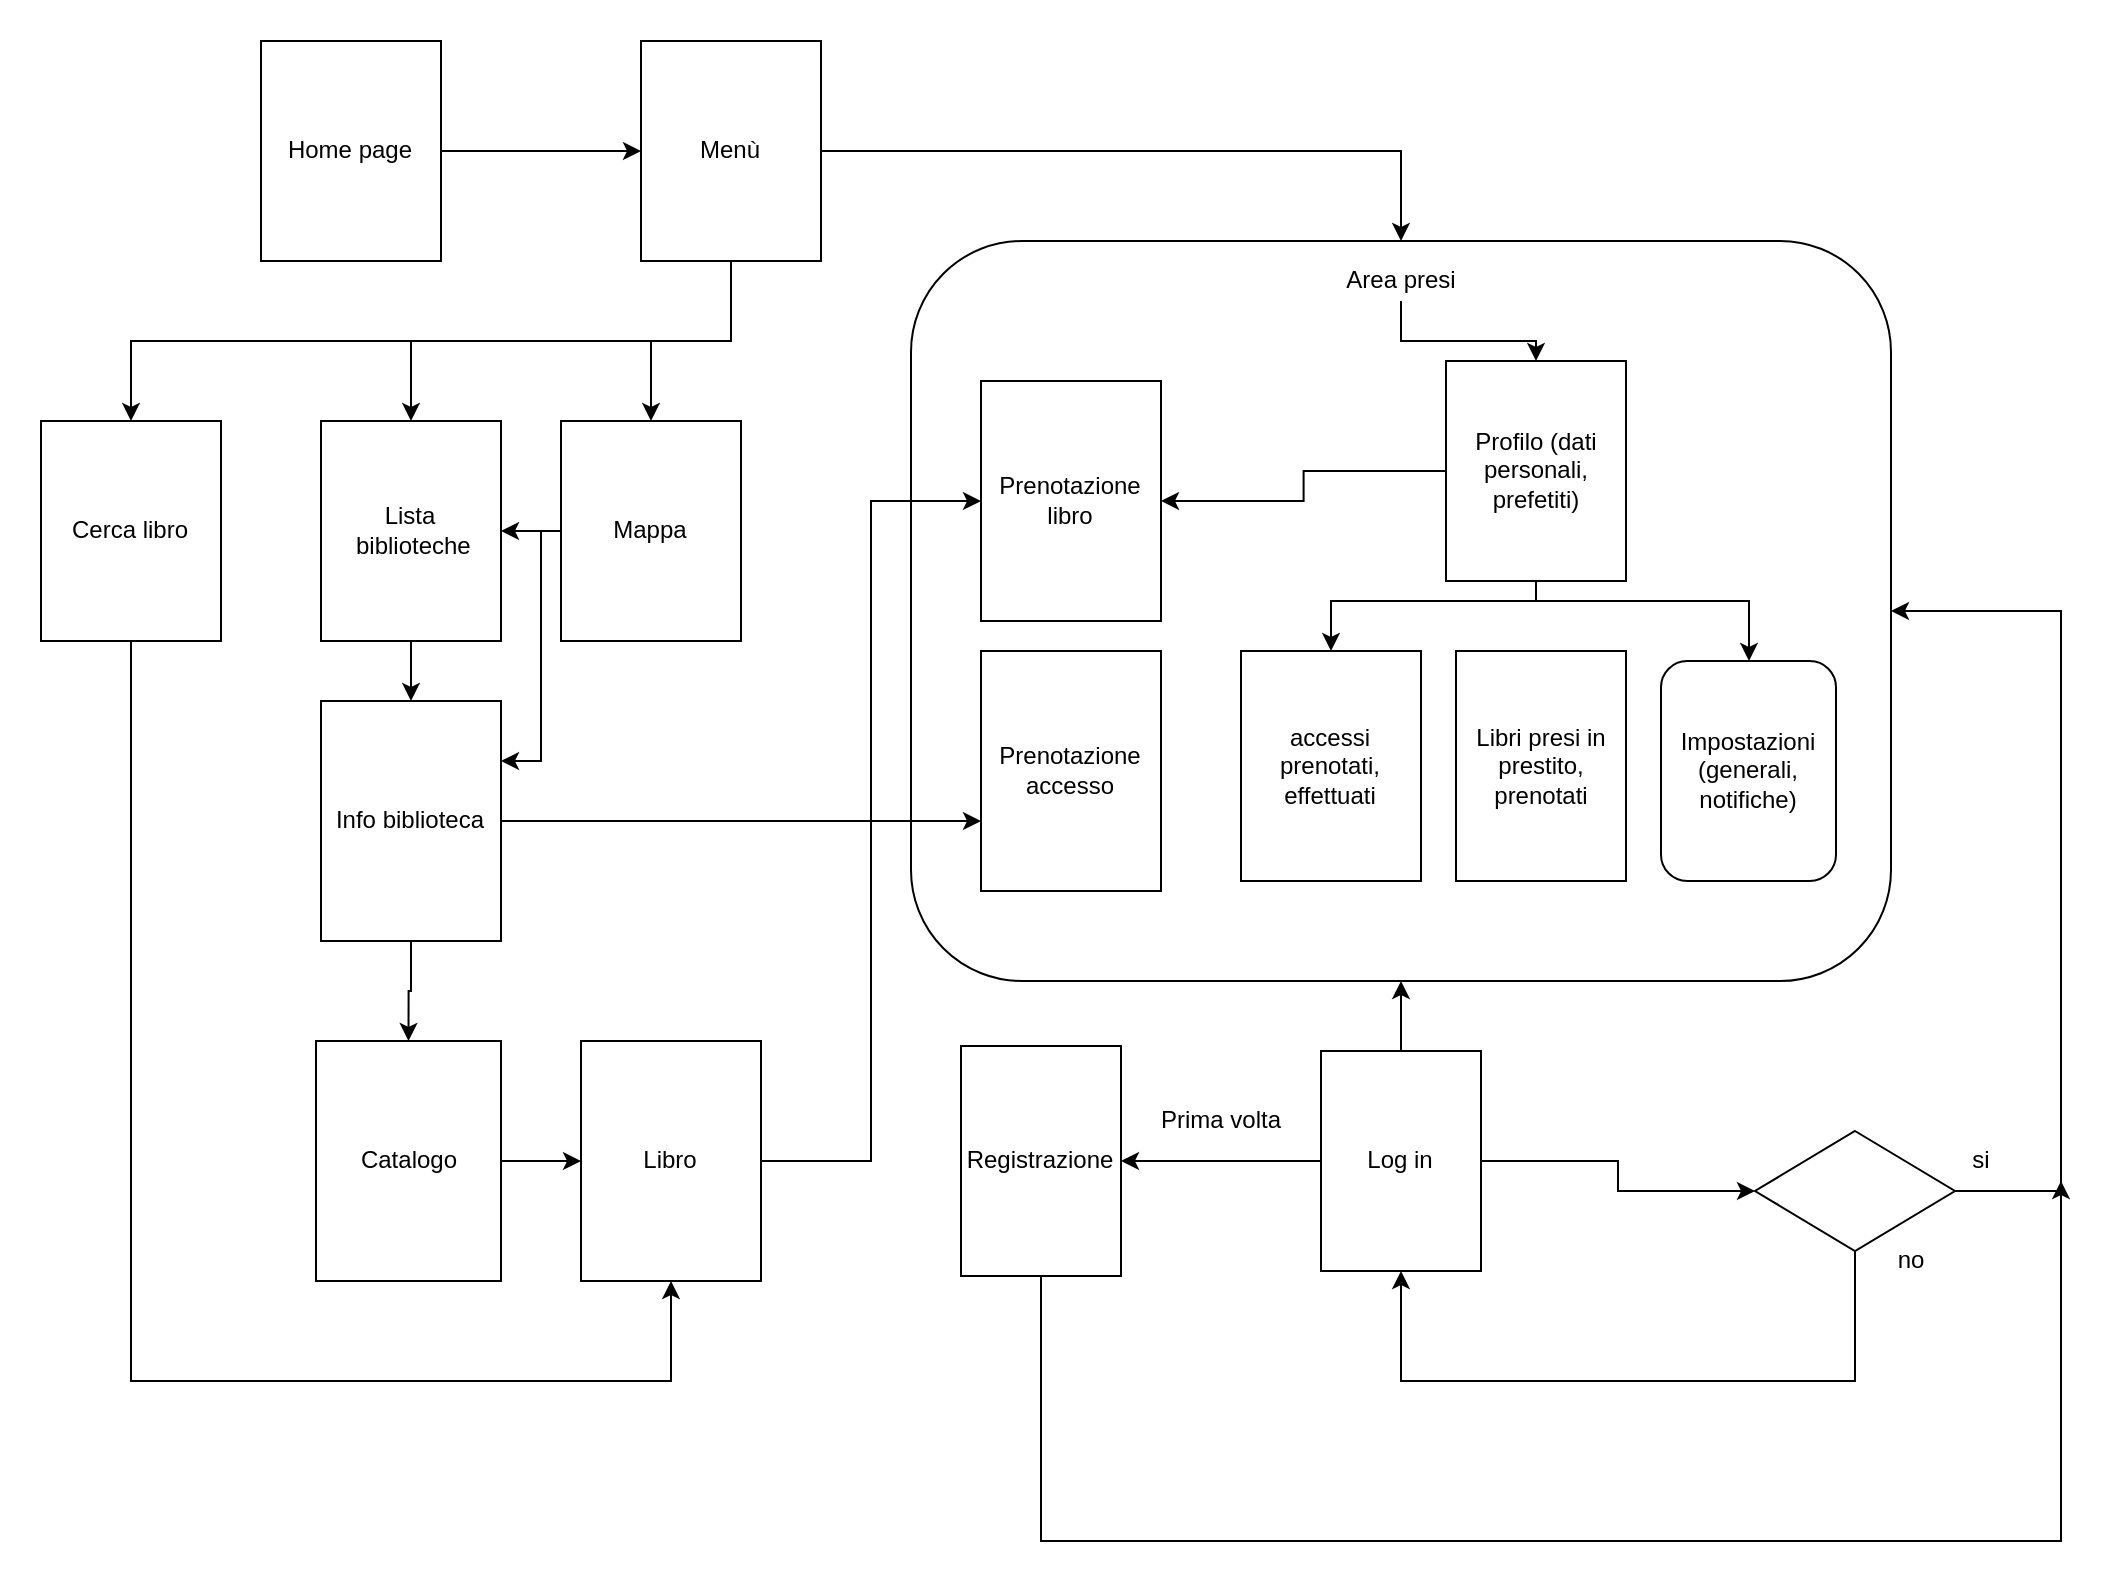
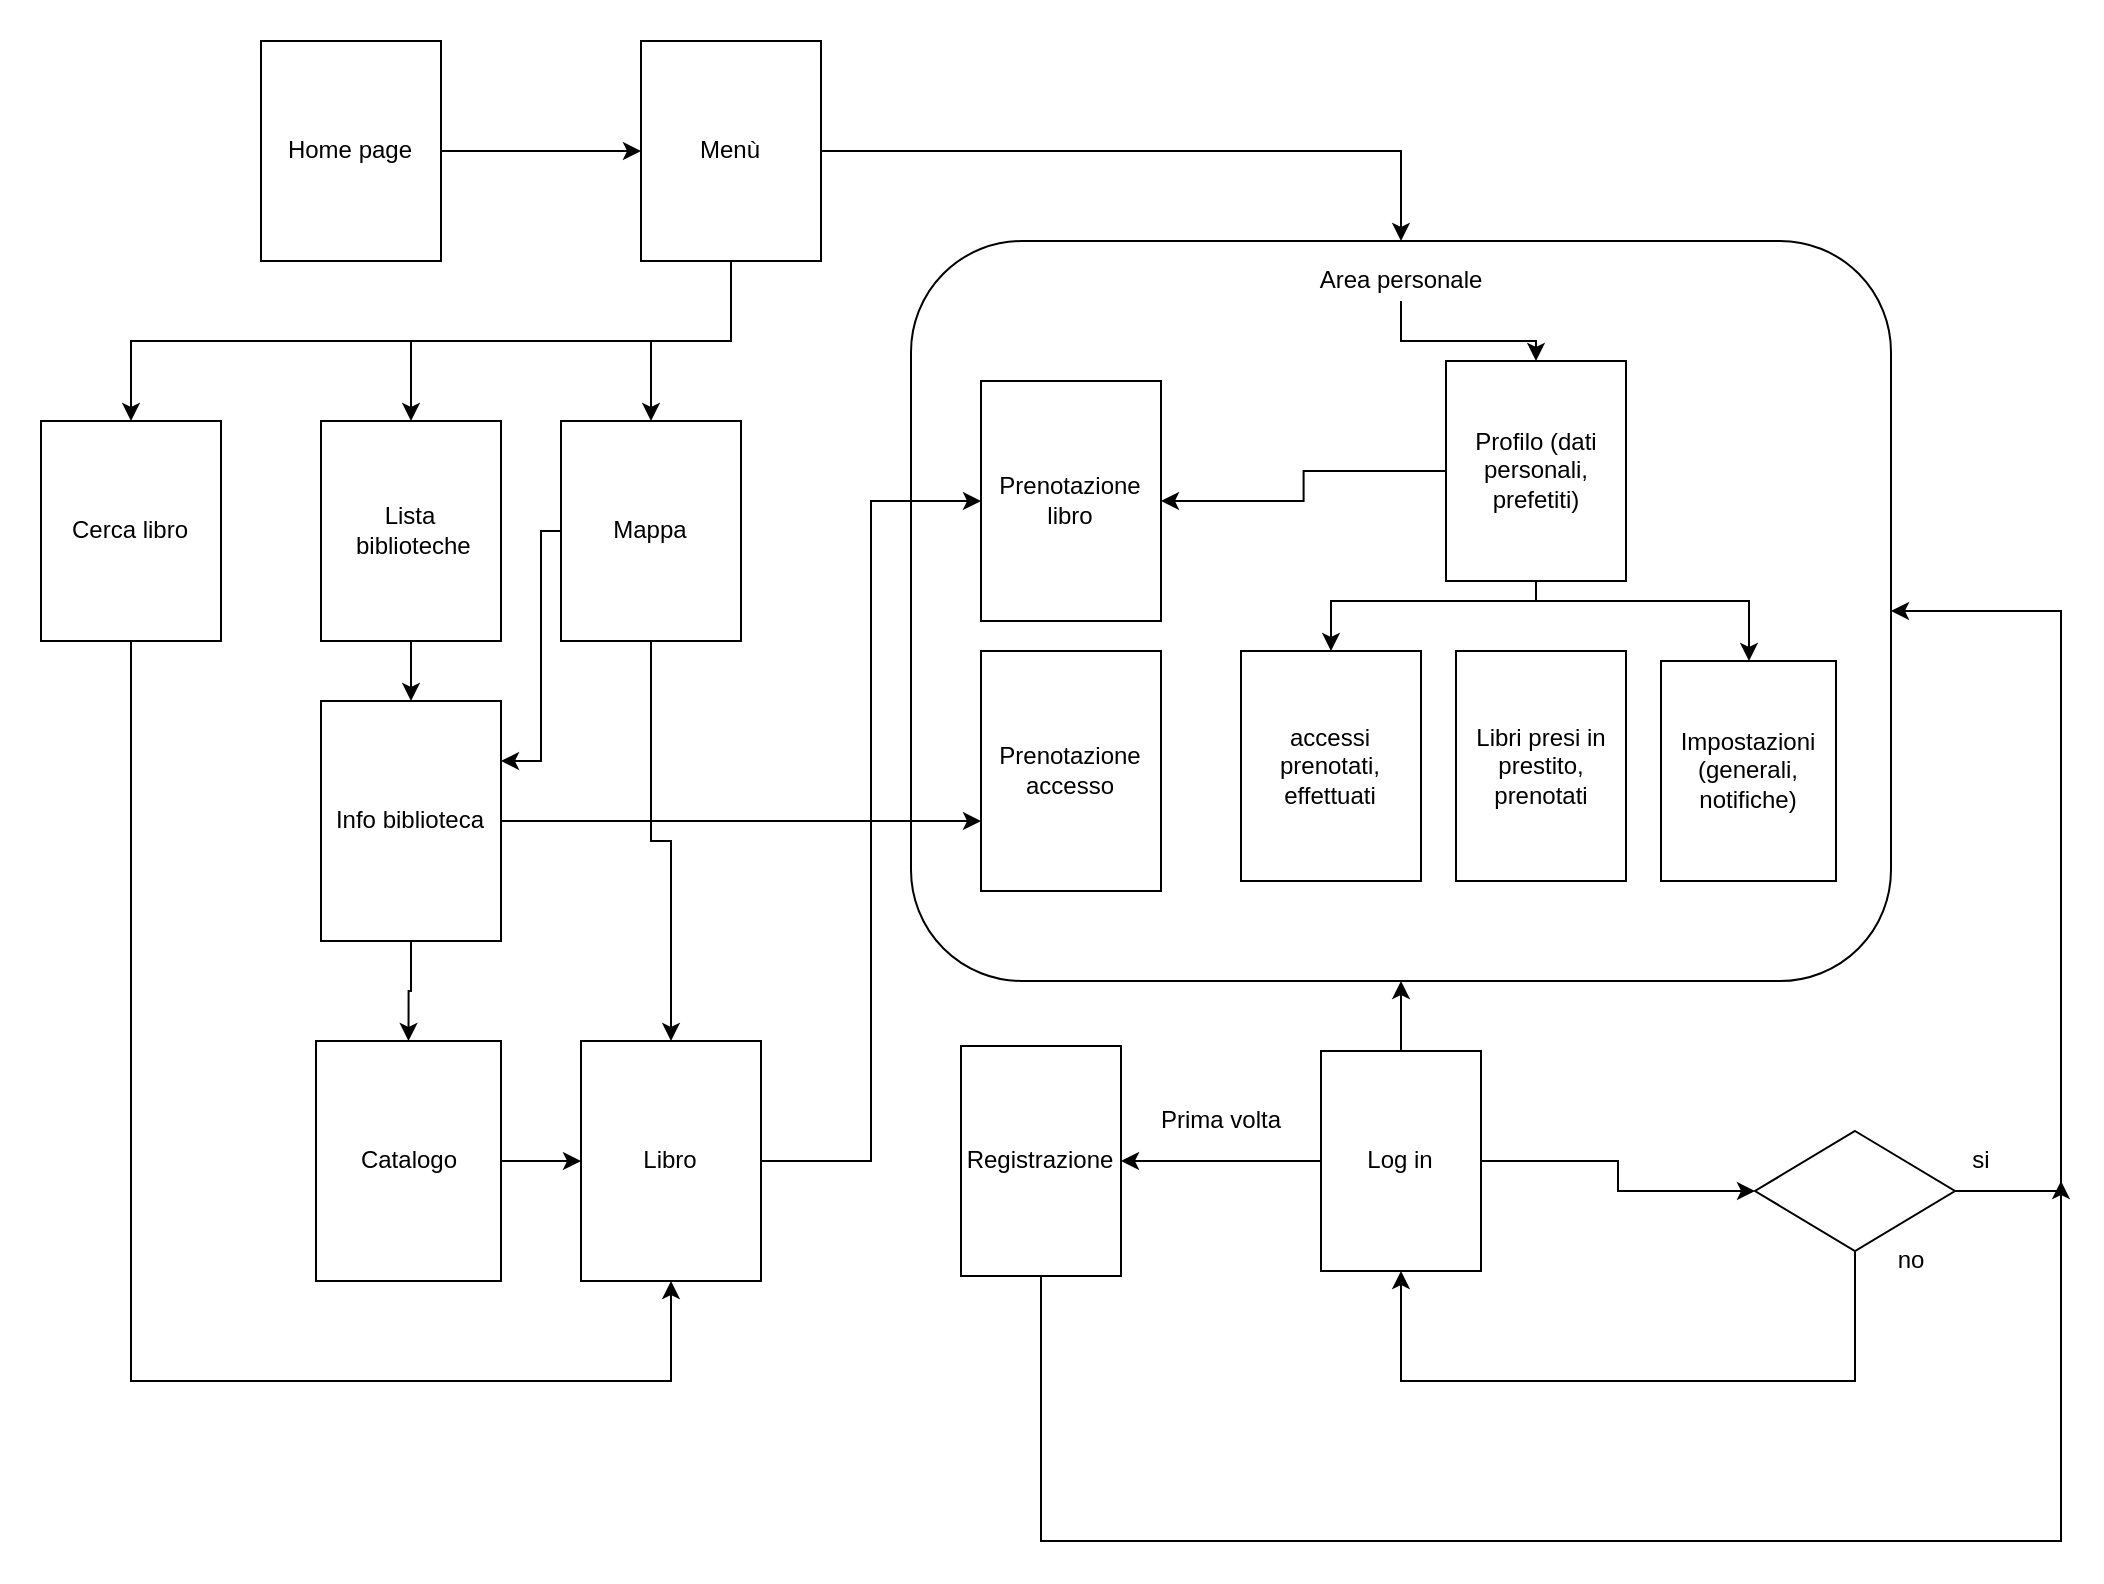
node "Area presi": label "Area presi" -> "Area personale"
edge "Mappa" -> "Lista biblioteche": now "Mappa" -> "Libro"
node "Impostazioni (generali, notifiche)": shape rounded rectangle -> rectangle
